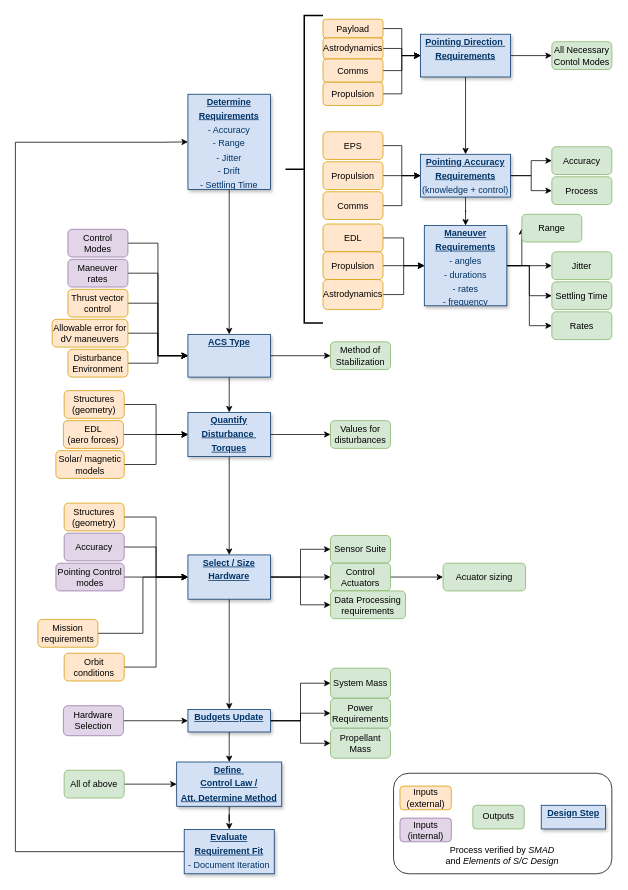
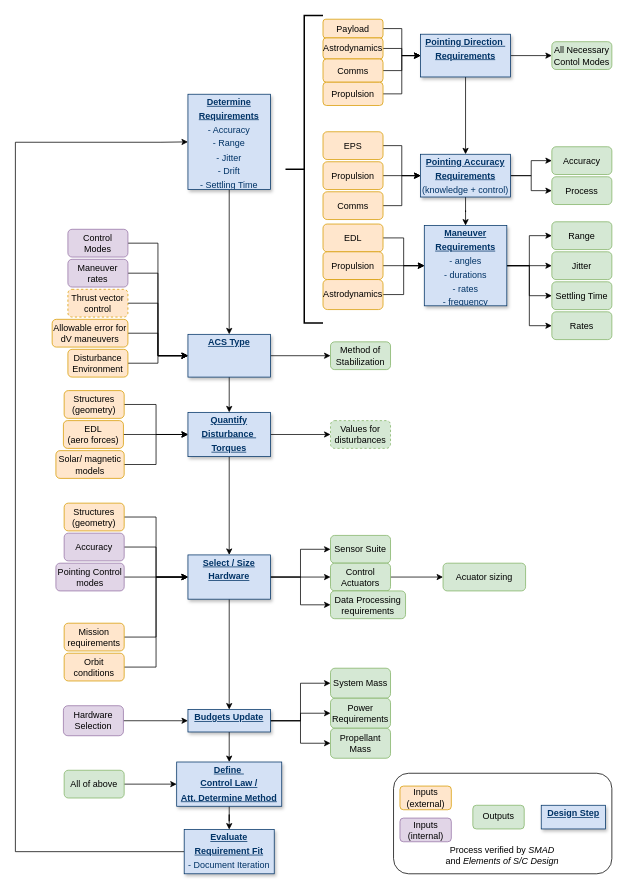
node "Range": moved (552, 228) -> (582, 236)
node "Thrust vector control": style solid -> dashed
node "Values for disturbances": style solid -> dashed
node "Mission requirements": moved (68, 633) -> (94, 637)
